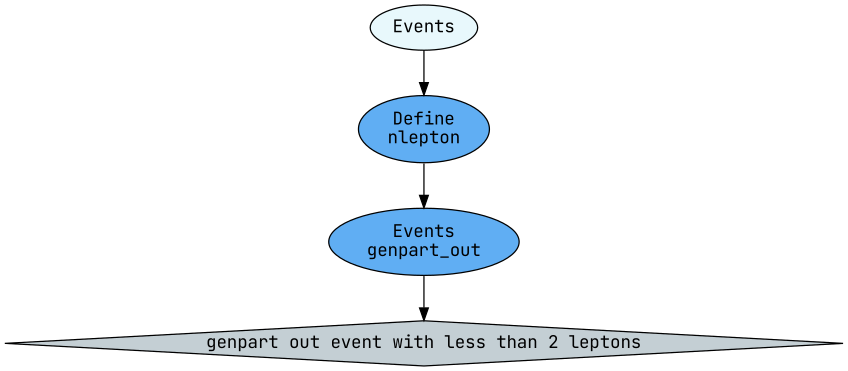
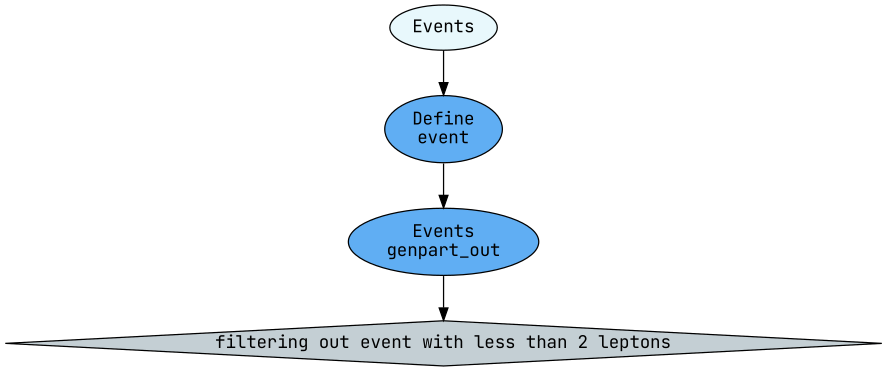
node "Define nlepton": label "Define nlepton" -> "Define event"
node "genpart out event with less than 2 leptons": label "genpart out event with less than 2 leptons" -> "filtering out event with less than 2 leptons"
